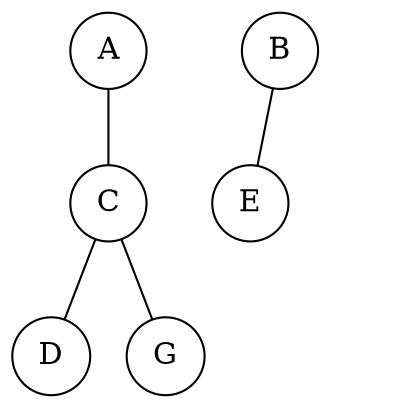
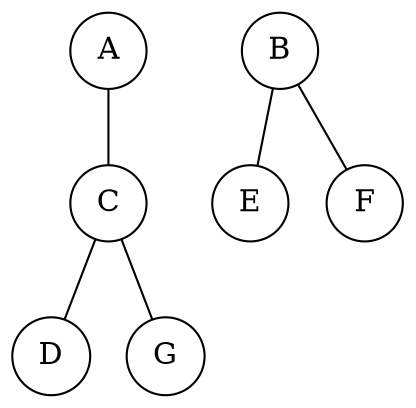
node "F": added
